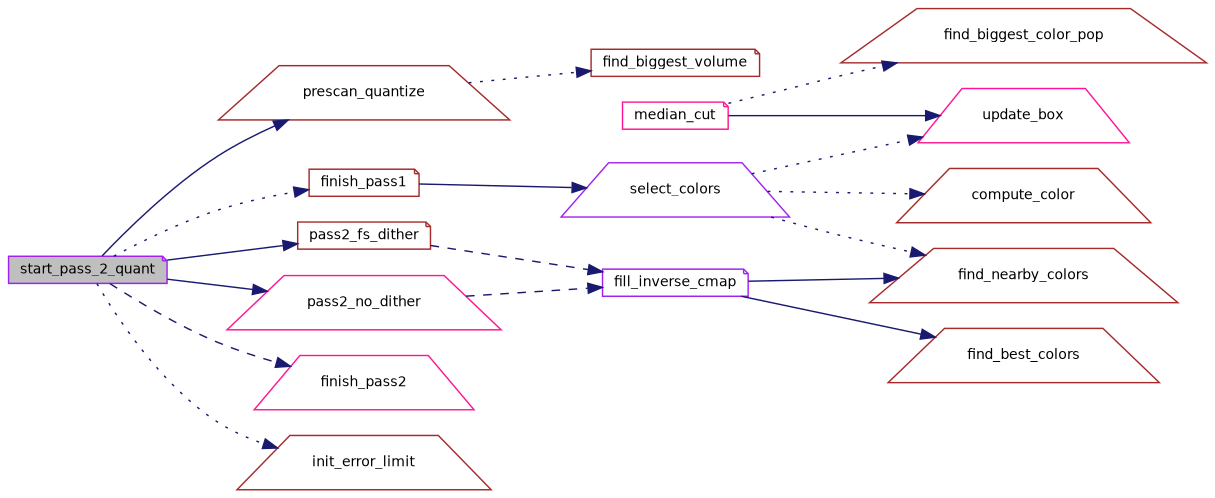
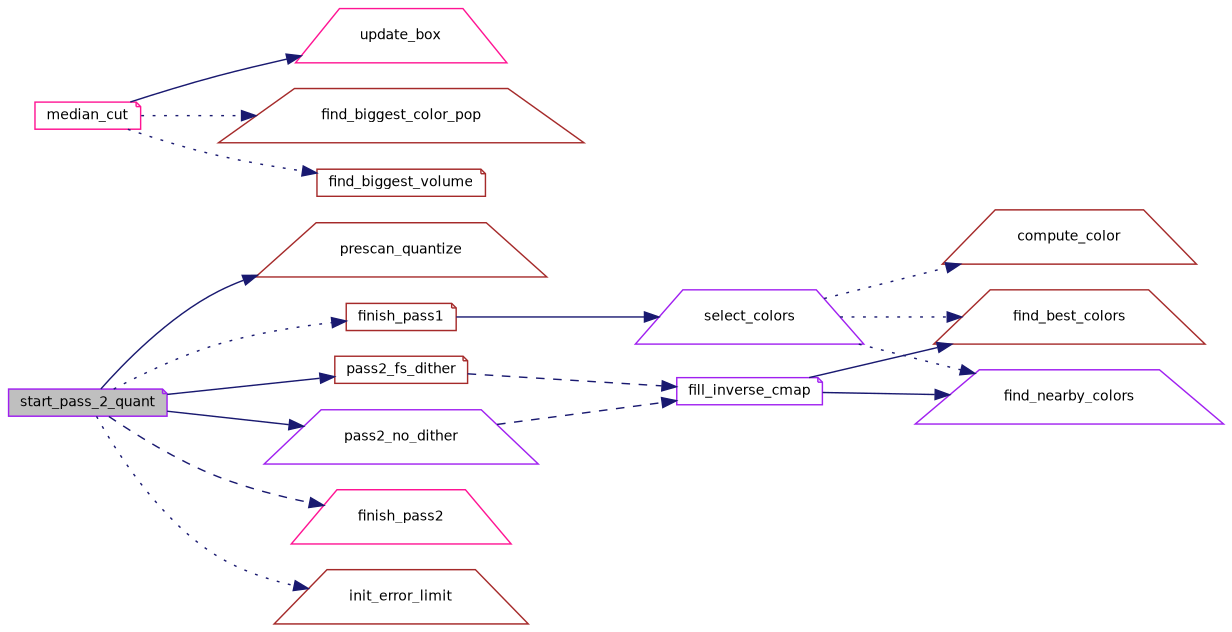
edge "prescan_quantize" -> "find_biggest_volume": now "median_cut" -> "find_biggest_volume"
edge "select_colors" -> "update_box": now "select_colors" -> "find_best_colors"
node "find_nearby_colors": color brown -> purple
node "pass2_no_dither": color deeppink -> purple
